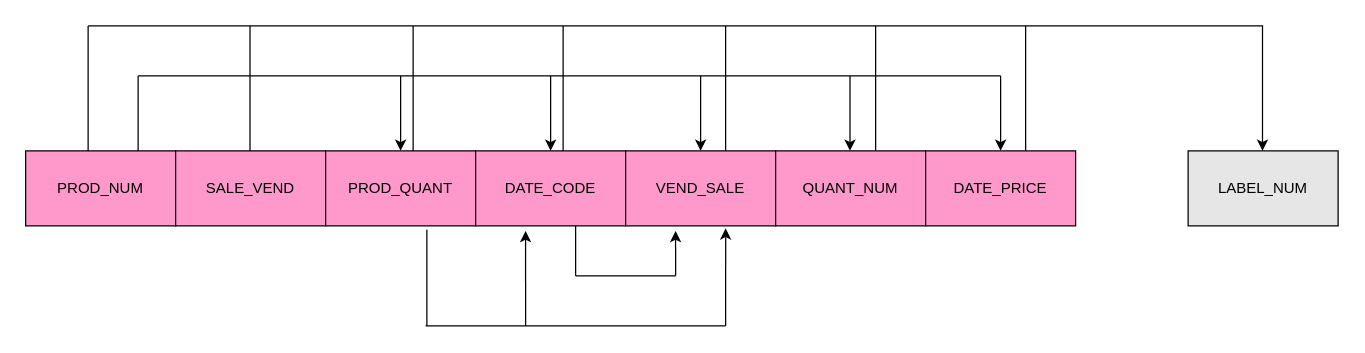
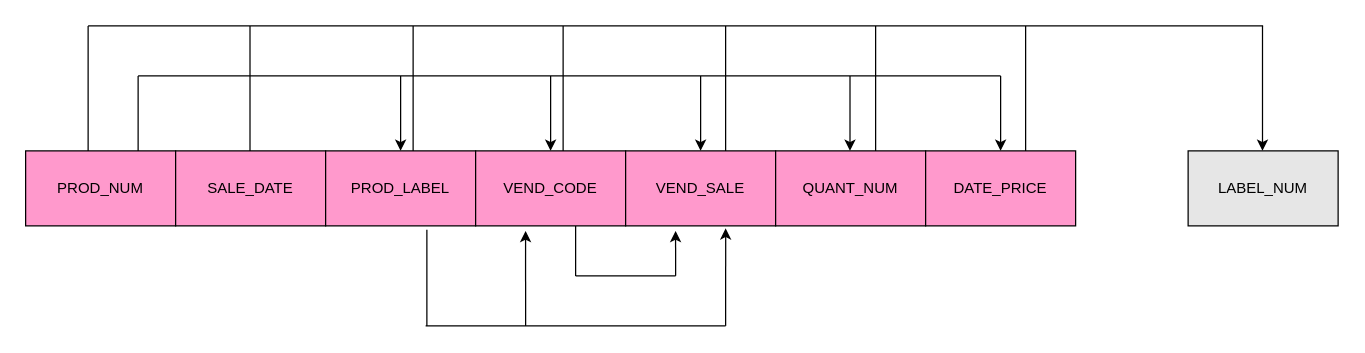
node "SALE_VEND": label "SALE_VEND" -> "SALE_DATE"
node "PROD_QUANT": label "PROD_QUANT" -> "PROD_LABEL"
node "DATE_CODE": label "DATE_CODE" -> "VEND_CODE"
